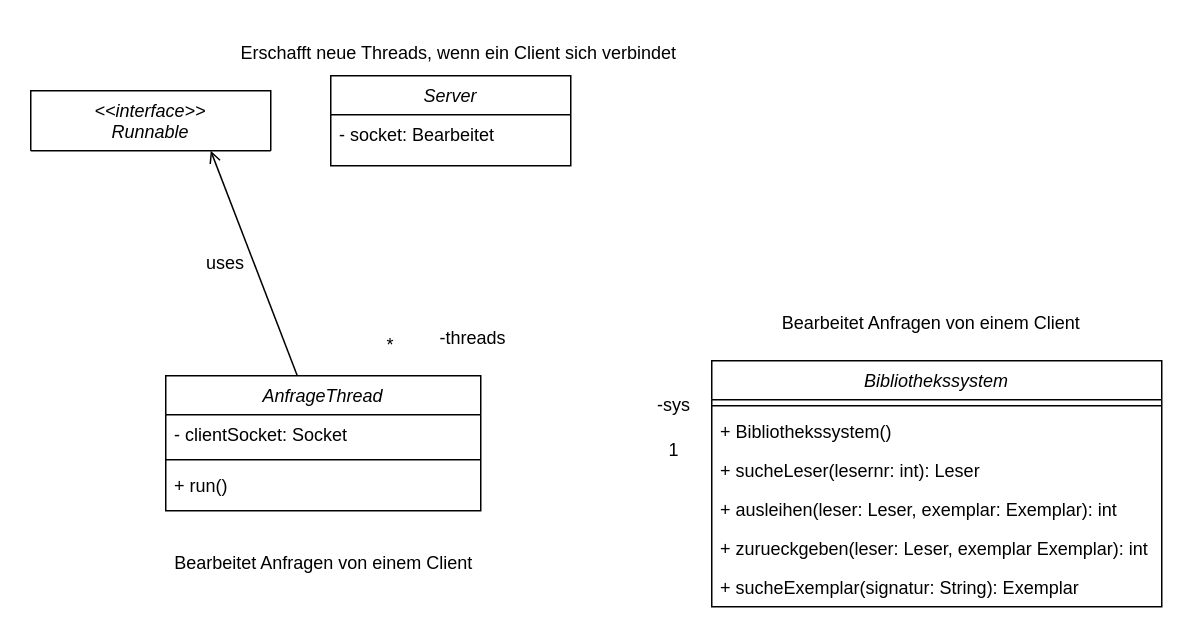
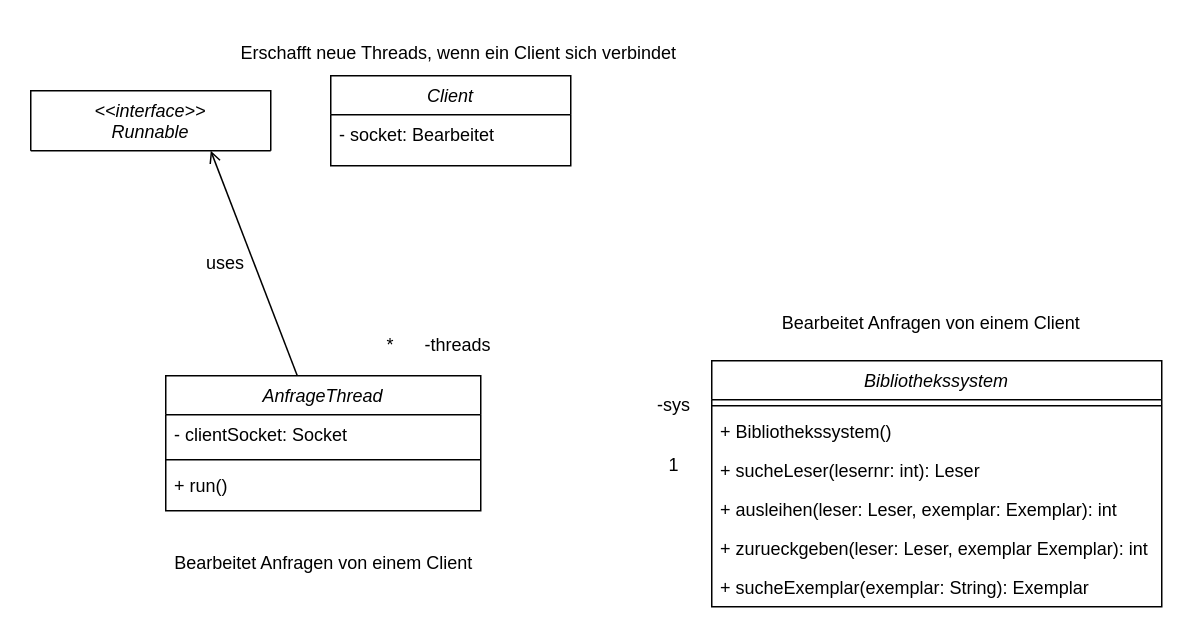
node "Server": label "Server" -> "Client"
node "-threads": moved (473, 338) -> (458, 346)
node "1": moved (674, 451) -> (674, 466)
node "+ sucheExemplar(signatur: String): Exemplar": label "+ sucheExemplar(signatur: String): Exemplar" -> "+ sucheExemplar(exemplar: String): Exemplar"
